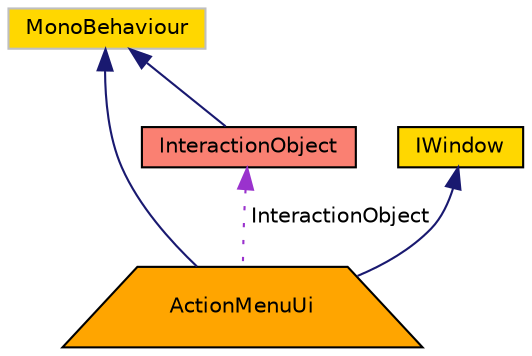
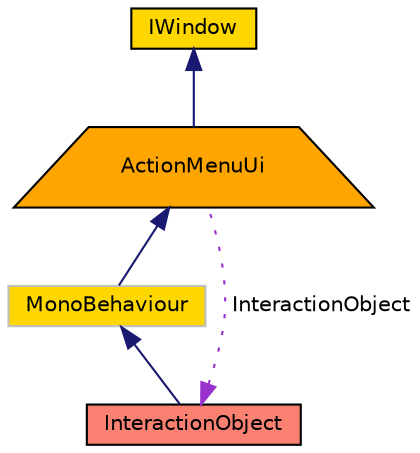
edge "ActionMenuUi" -> "MonoBehaviour": reversed
